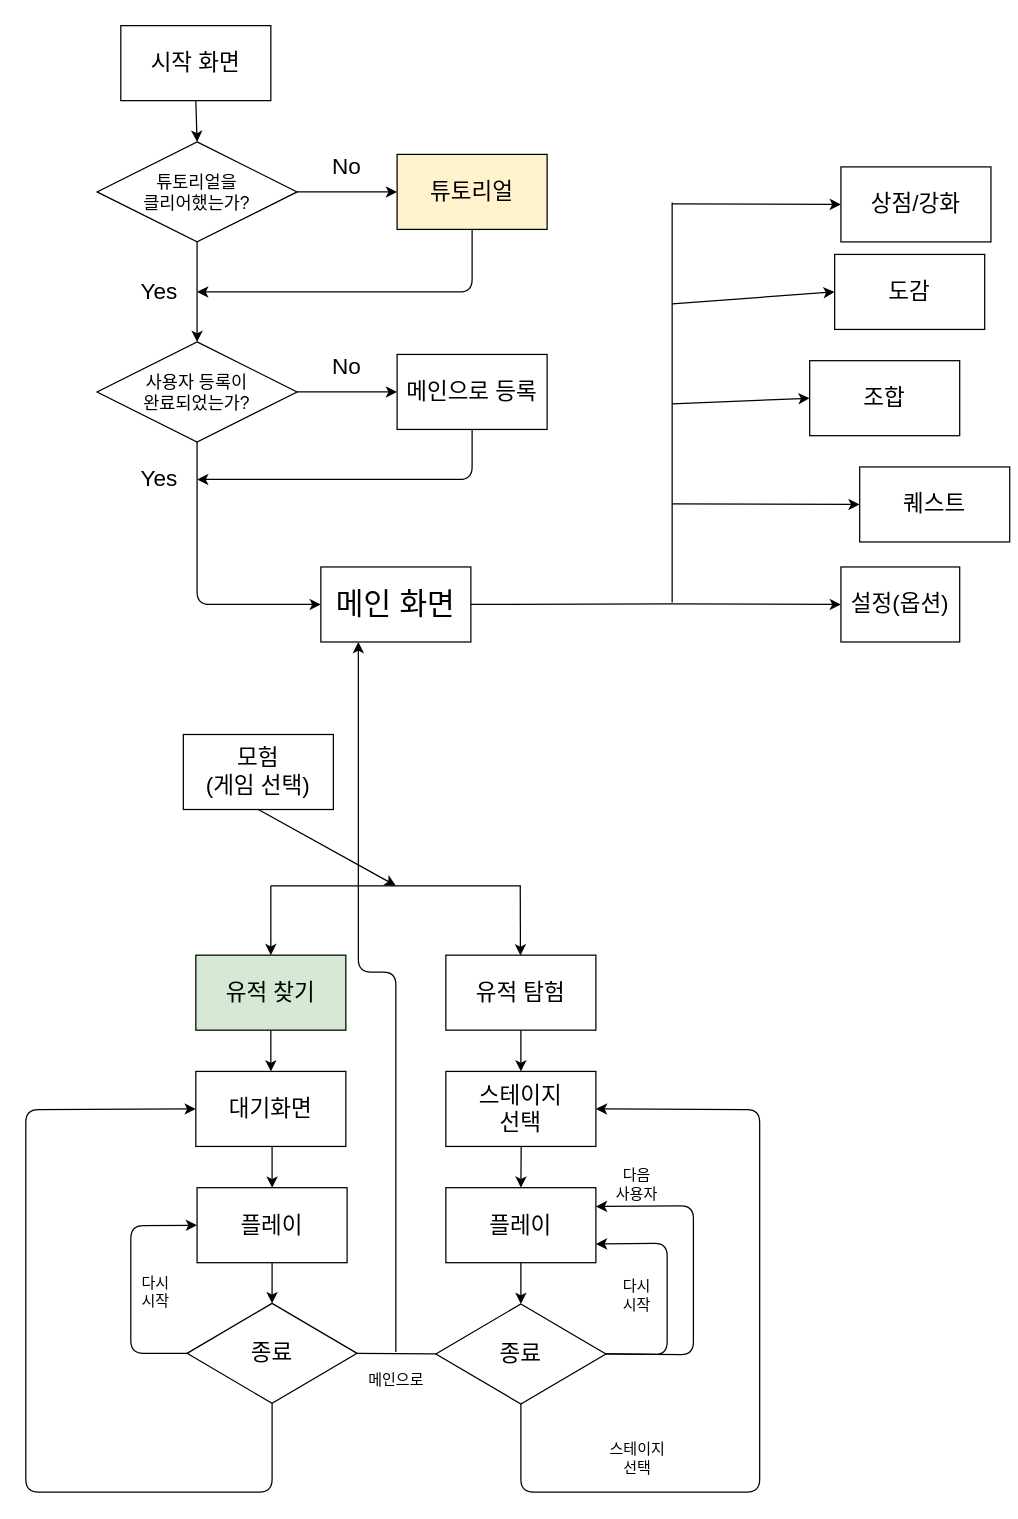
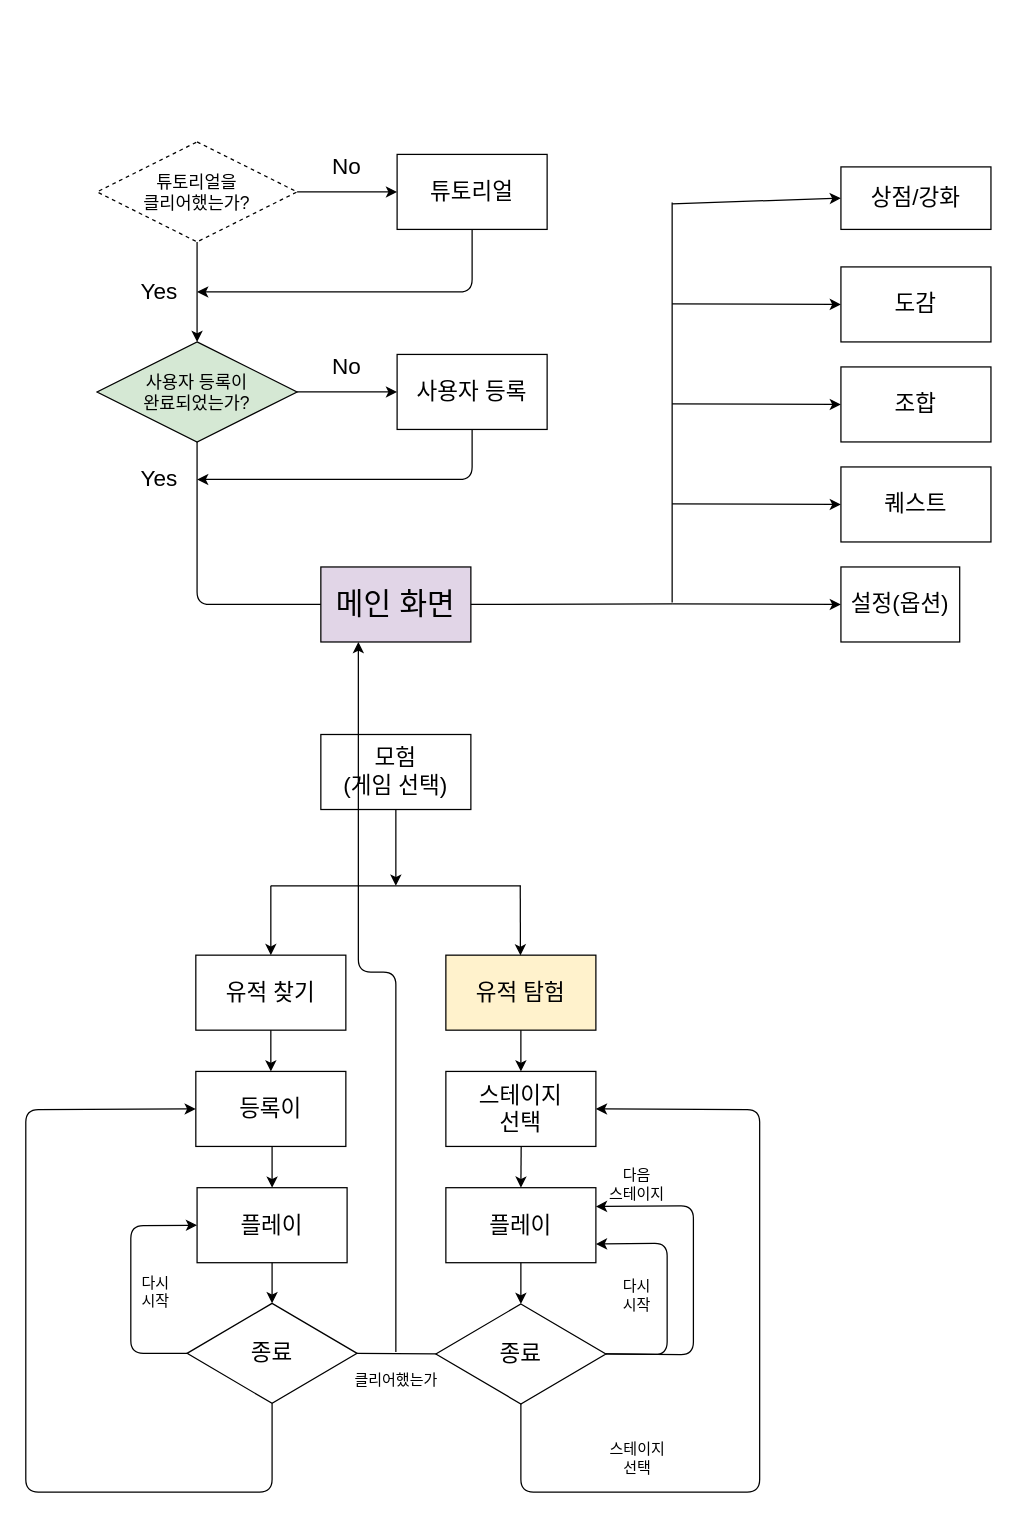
node "시작 화면": removed
edge "시작 화면" -> "튜토리얼을 클리어했는가?": removed
node "튜토리얼을 클리어했는가?": style solid -> dashed
node "튜토리얼": fillcolor #fff2cc -> #ffffff
node "상점/강화": size 150x75 -> 150x63
node "도감": moved (909, 292) -> (916, 304)
node "사용자 등록이 완료되었는가?": fillcolor #ffffff -> #d5e8d4
node "메인으로 등록": label "메인으로 등록" -> "사용자 등록"
node "조합": moved (884, 398) -> (916, 404)
node "퀘스트": moved (934, 504) -> (916, 504)
edge "사용자 등록이 완료되었는가?" -> "메인 화면": arrowhead classic -> none
node "메인 화면": fillcolor #ffffff -> #e1d5e7
node "모험 (게임 선택)": moved (258, 772) -> (396, 772)
node "유적 찾기": fillcolor #d5e8d4 -> #ffffff
node "유적 탐험": fillcolor #ffffff -> #fff2cc
node "대기화면": label "대기화면" -> "등록이"
node "다음 사용자": label "다음 사용자" -> "다음 스테이지"
node "메인으로": label "메인으로" -> "클리어했는가"
